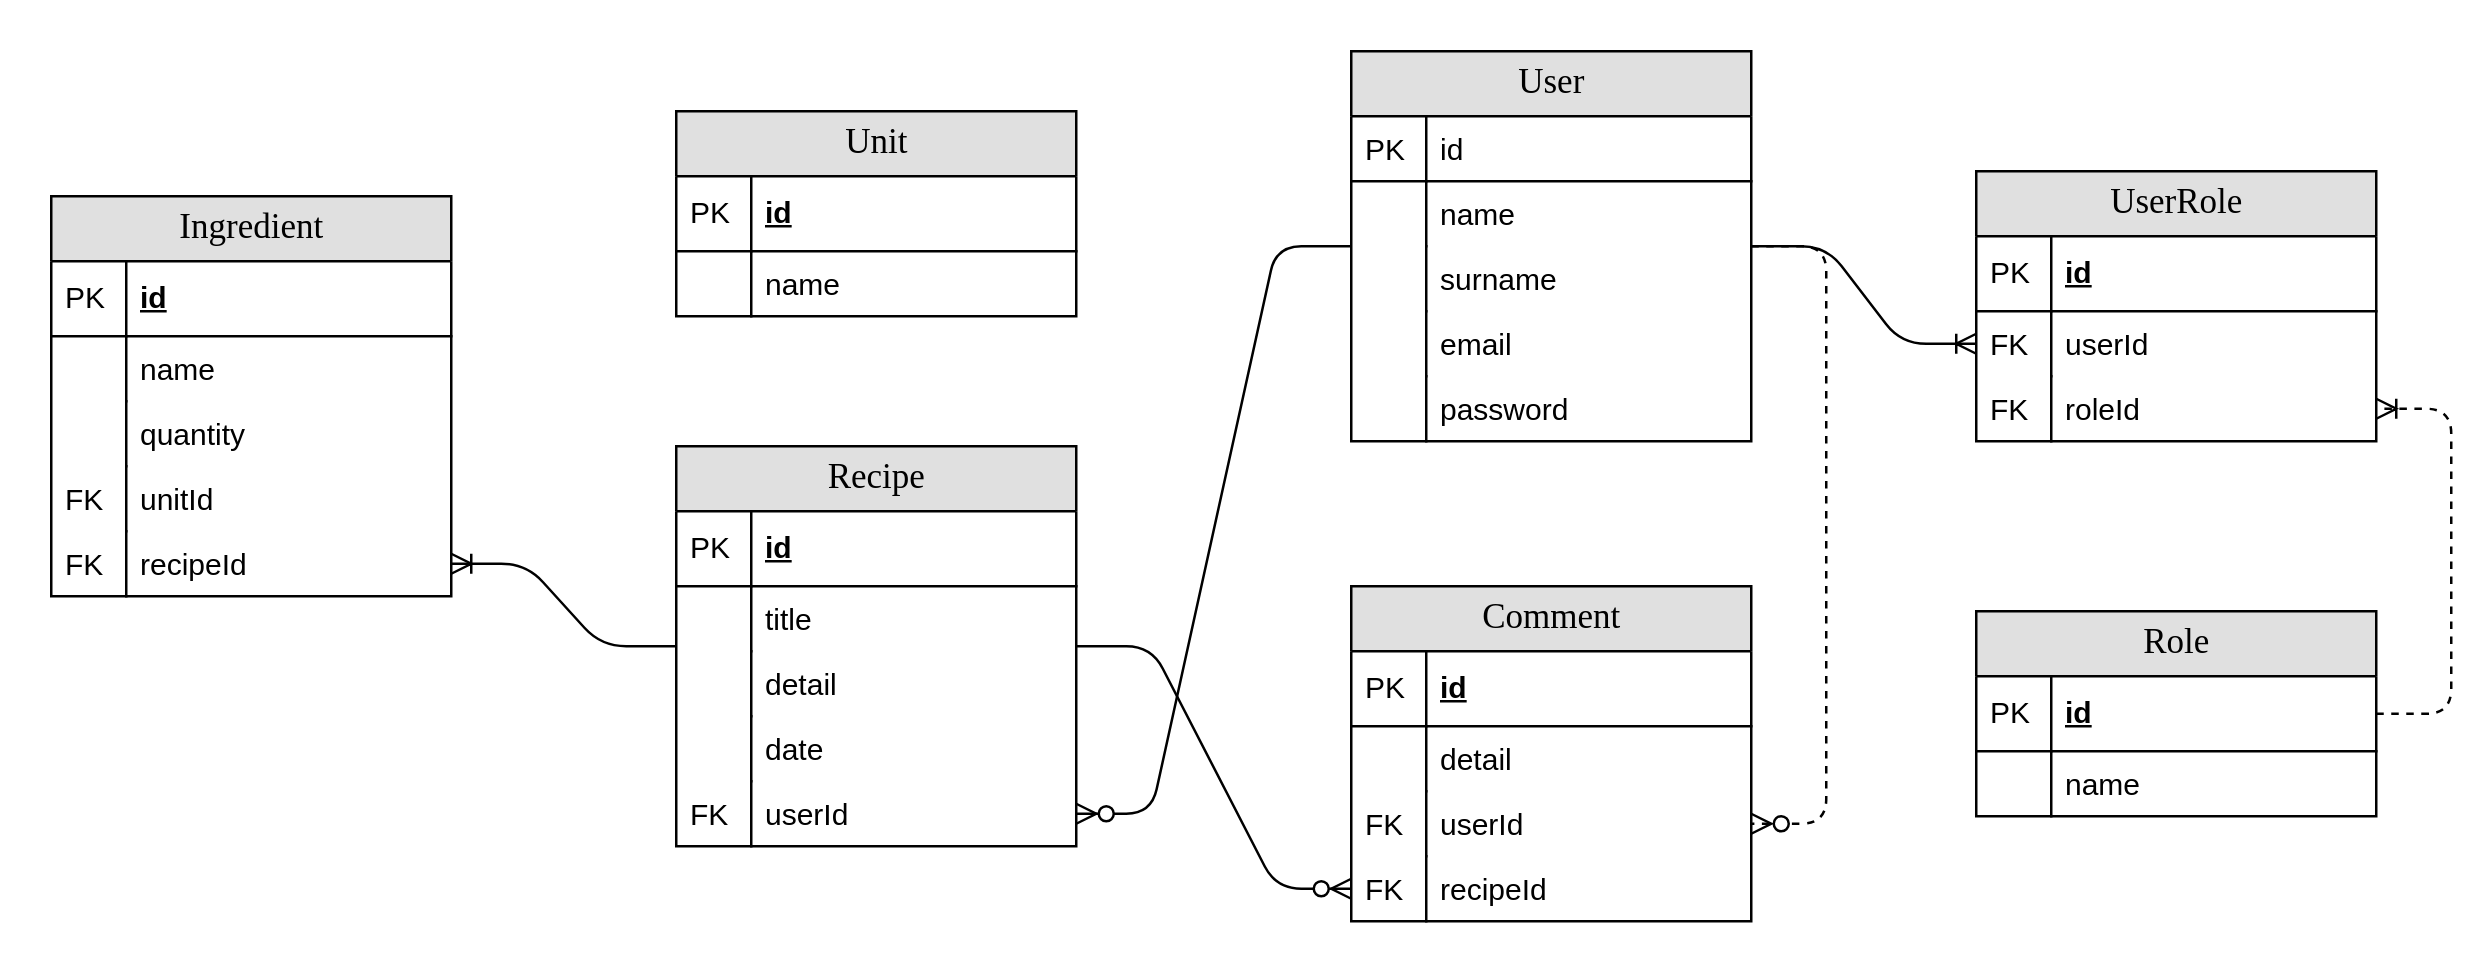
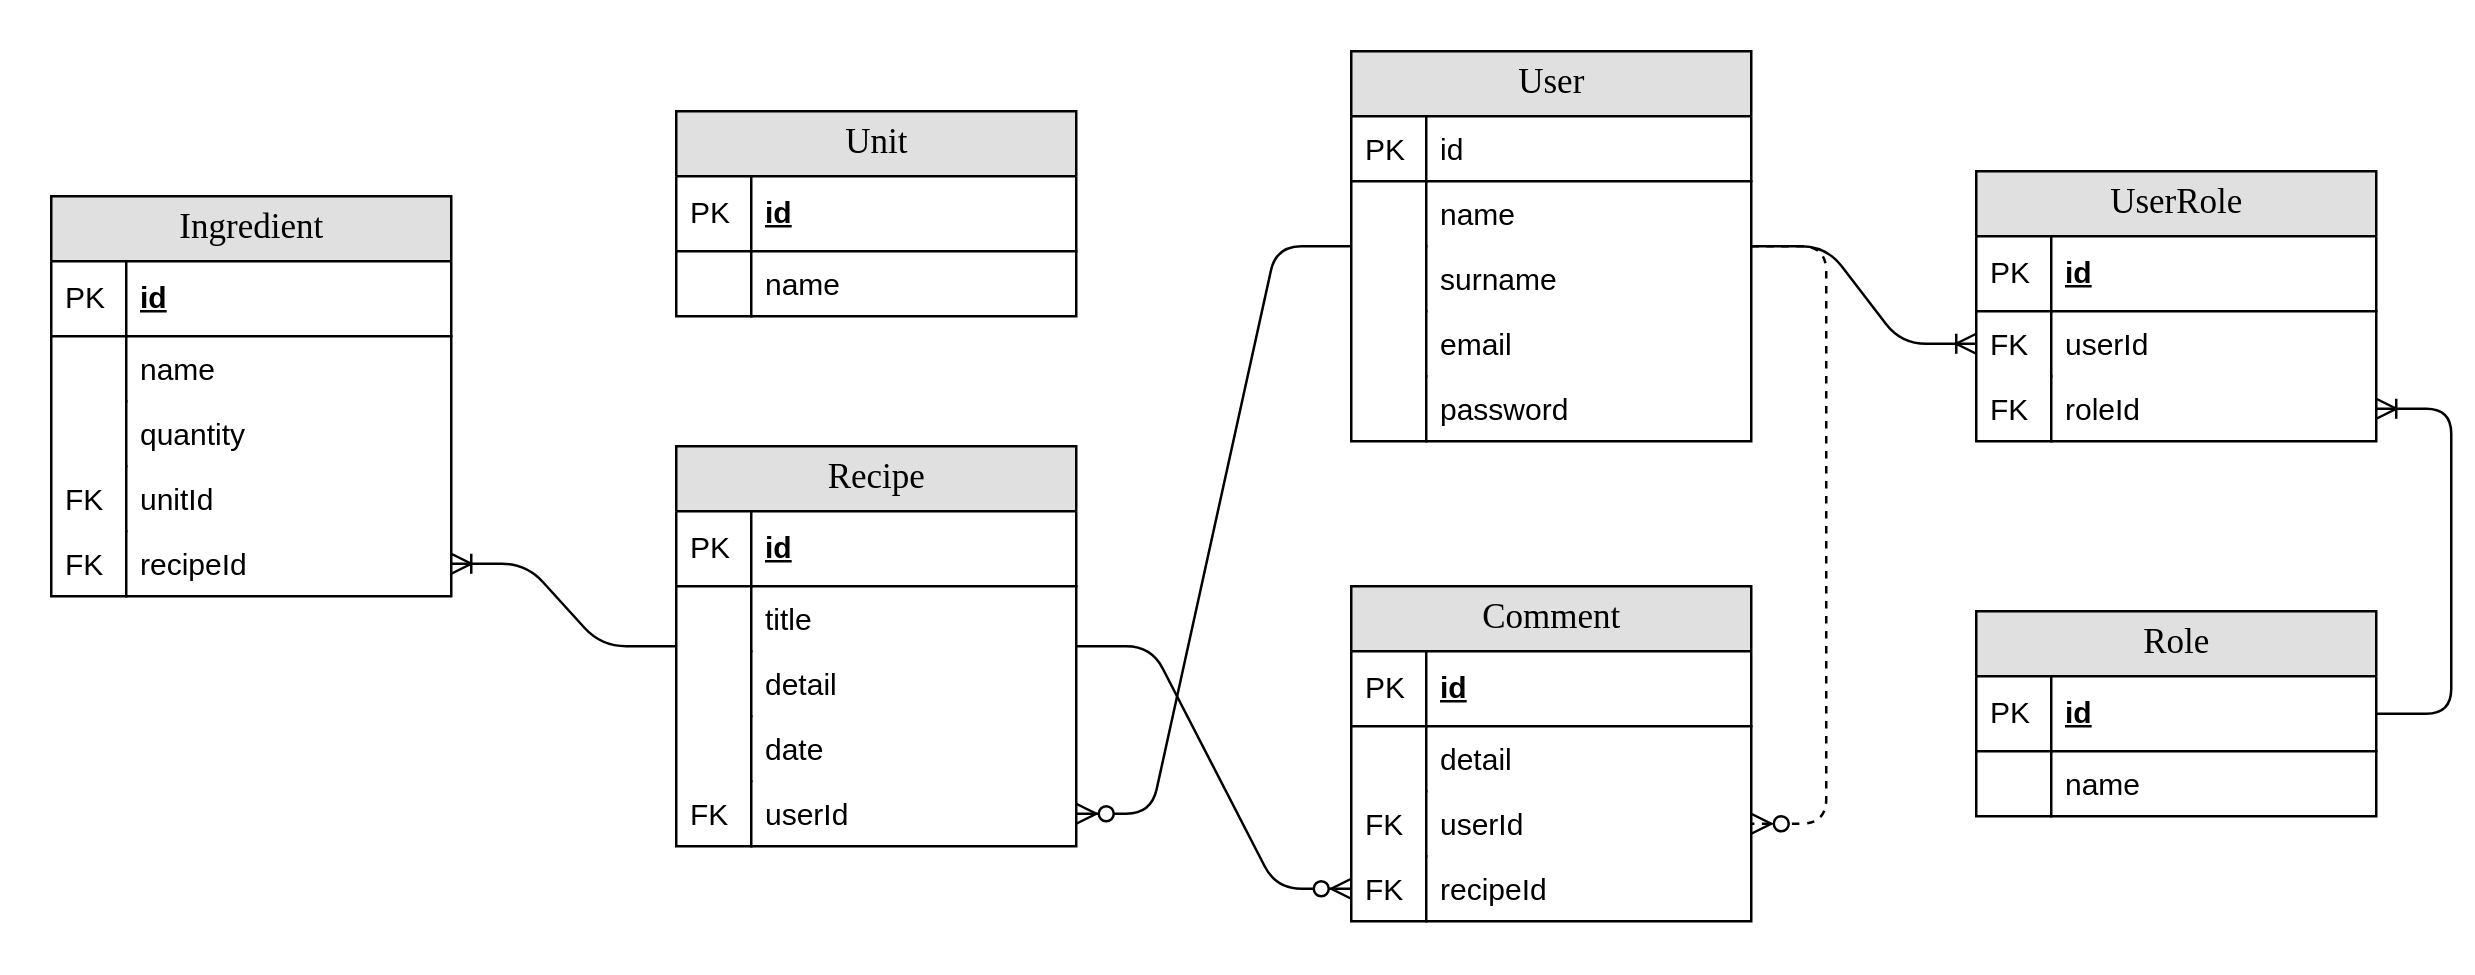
edge "Role" -> "roleId": style dashed -> solid
